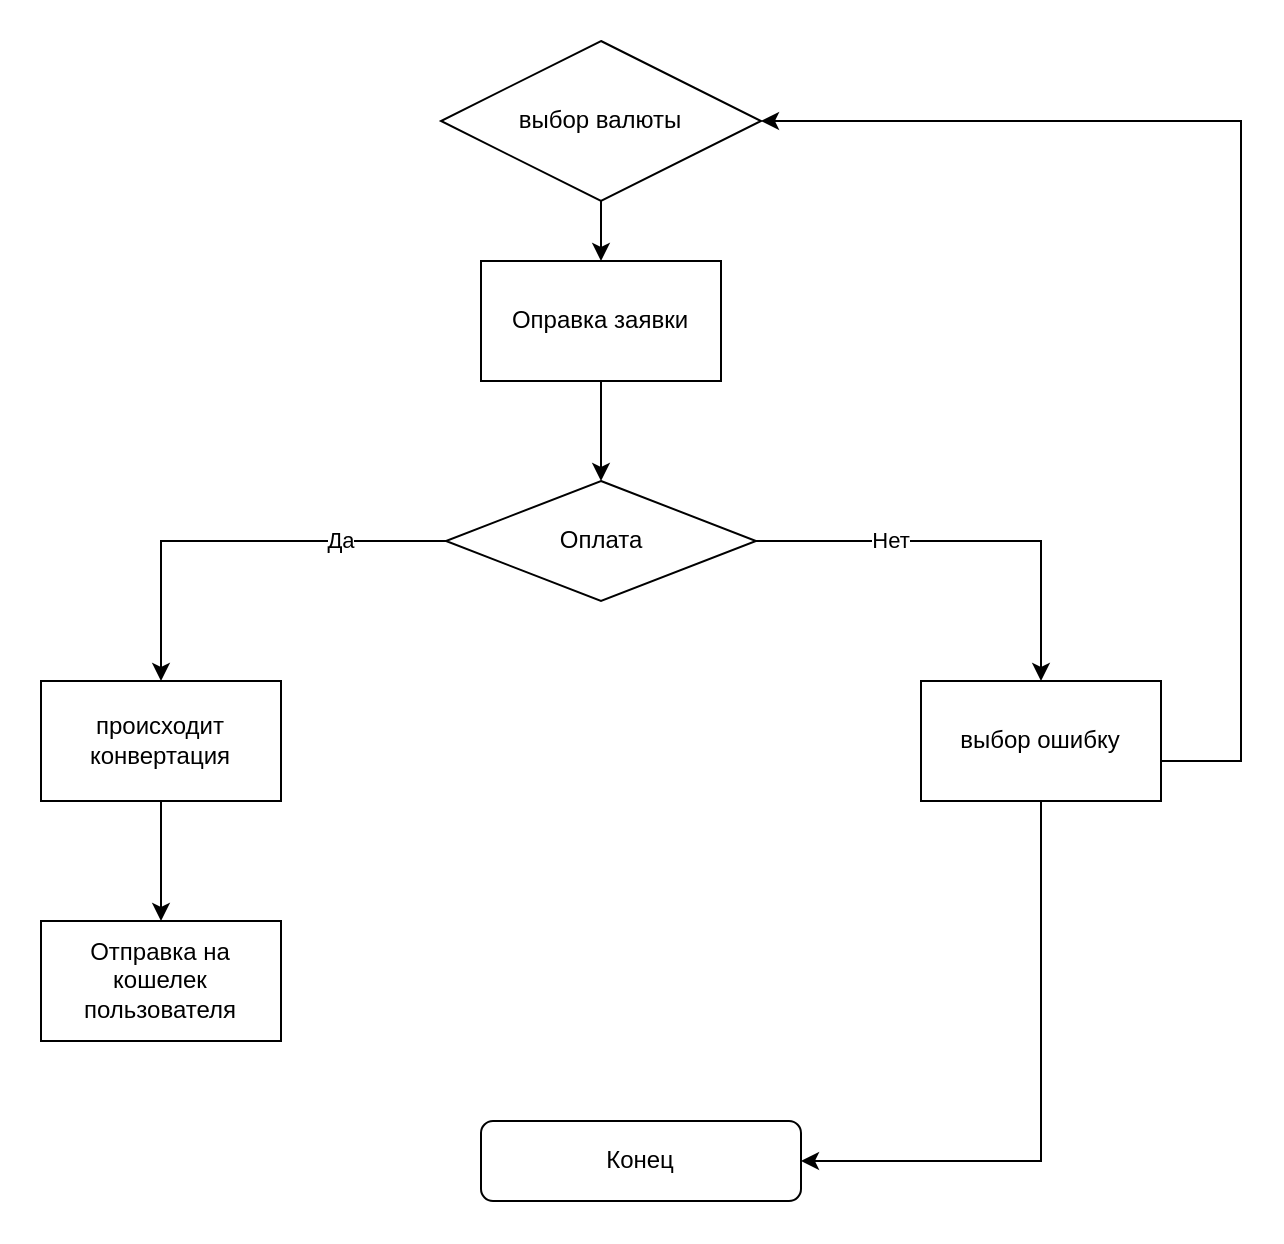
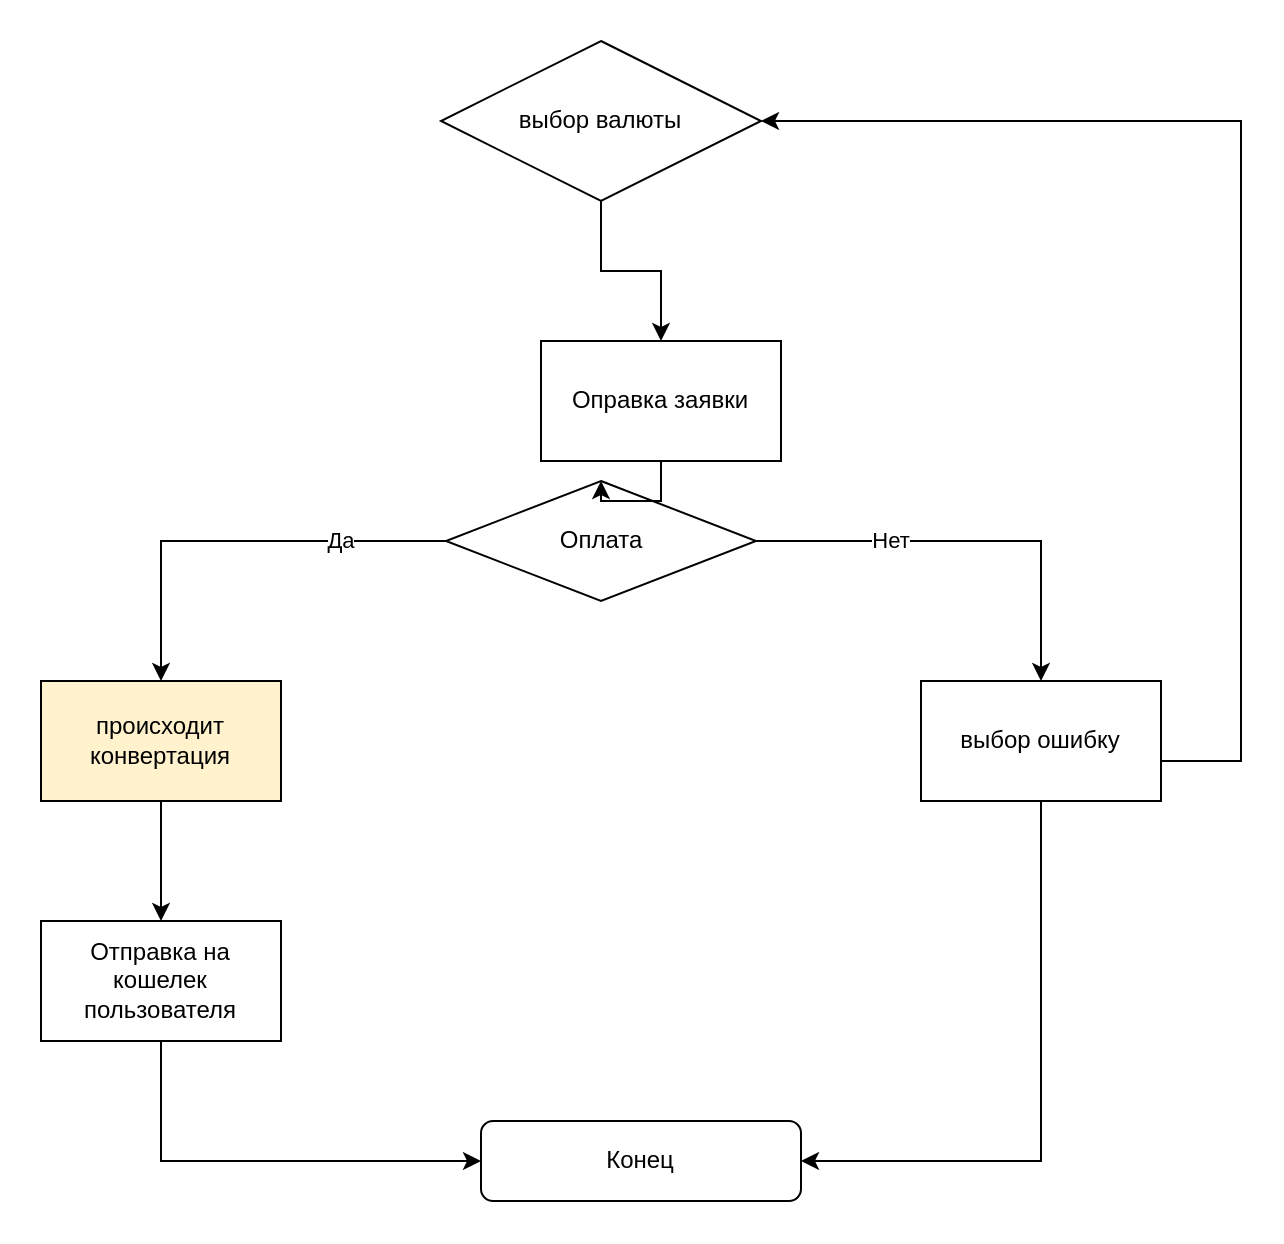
node "Оправка заявки": moved (601, 321) -> (661, 401)
node "происходит конвертация": fillcolor #ffffff -> #fff2cc
edge "Отправка на кошелек пользователя" -> "Конец": added
